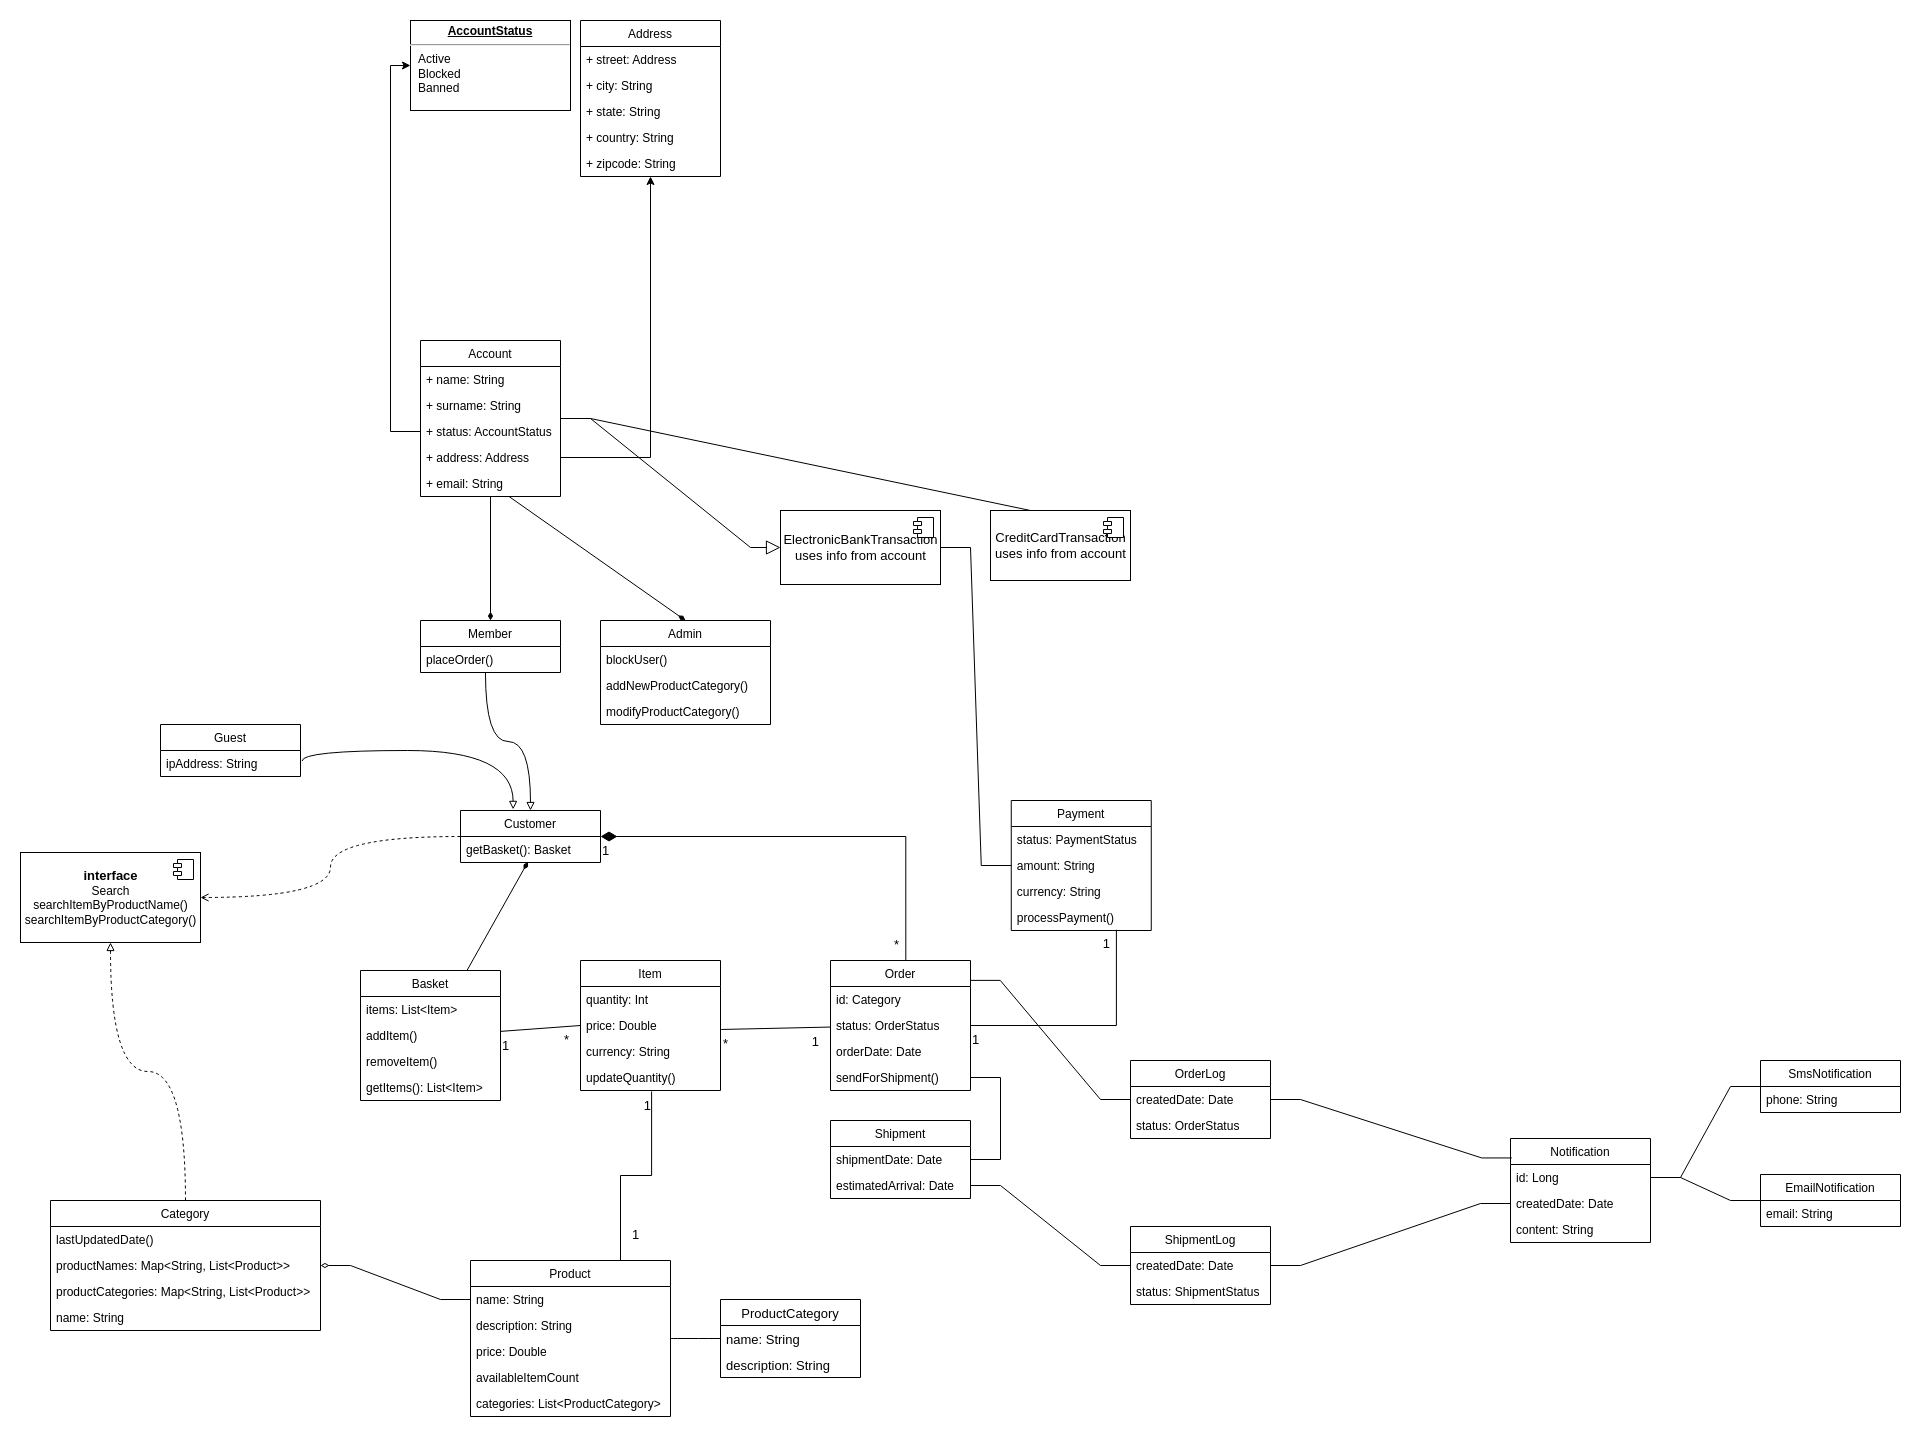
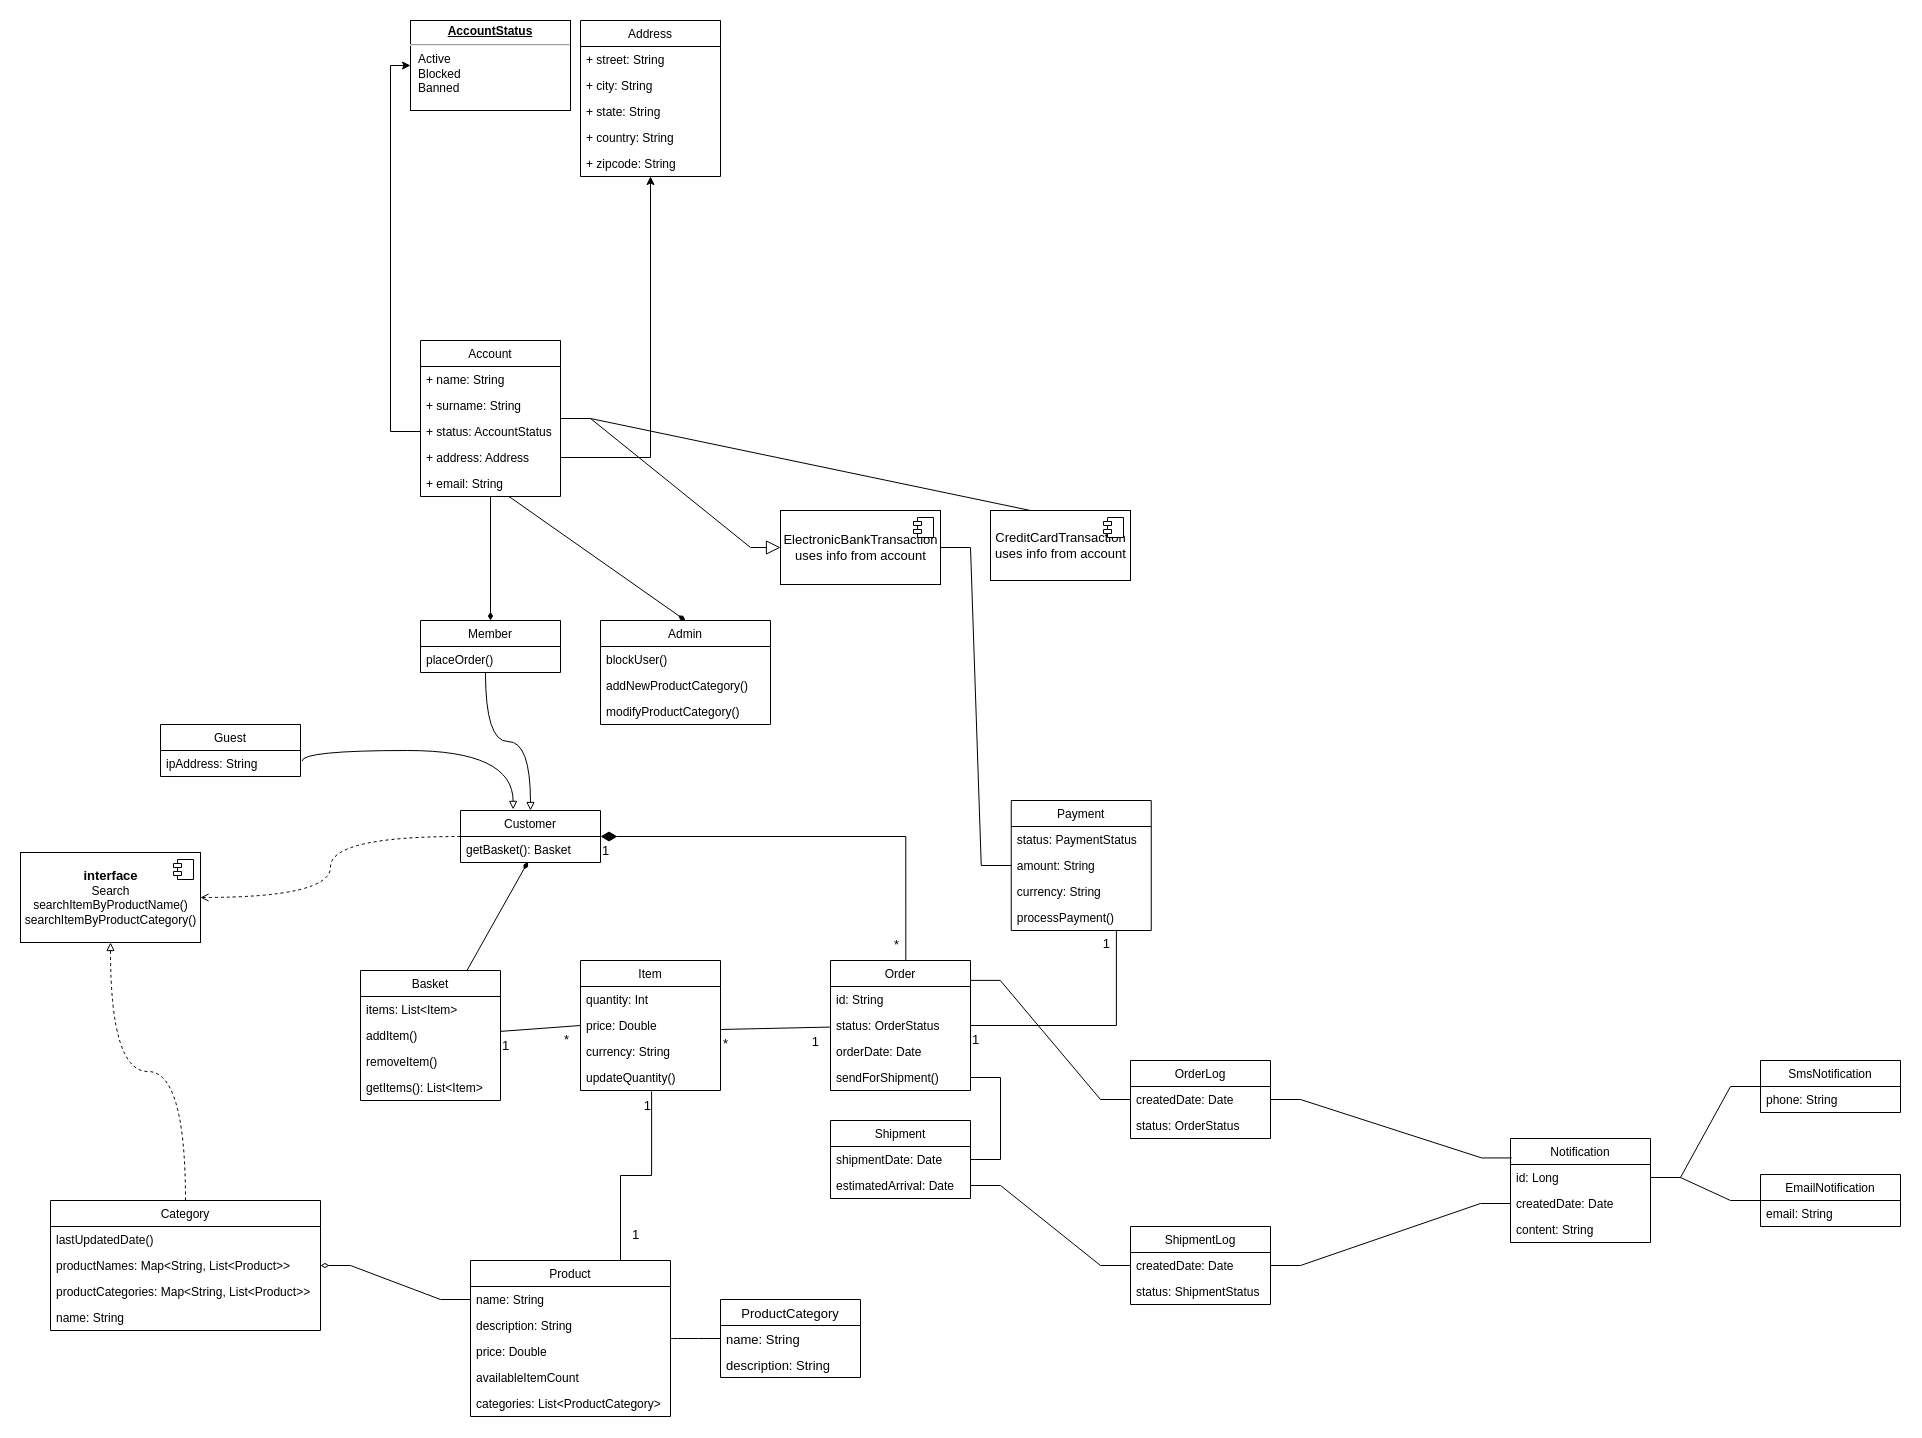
node "+ street: Address": label "+ street: Address" -> "+ street: String"
node "id: Category": label "id: Category" -> "id: String"
